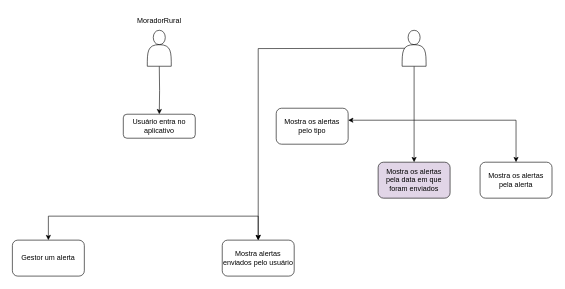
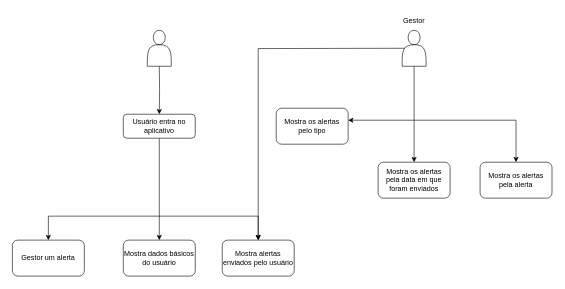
node "MoradorRural": removed
node "Gestor": added
node "Mostra os alertas pela data em que foram enviados": fillcolor #e1d5e7 -> #ffffff
edge "Usuário entra no aplicativo" -> "Mostra dados básicos do usuário": added
node "Mostra dados básicos do usuário": added
